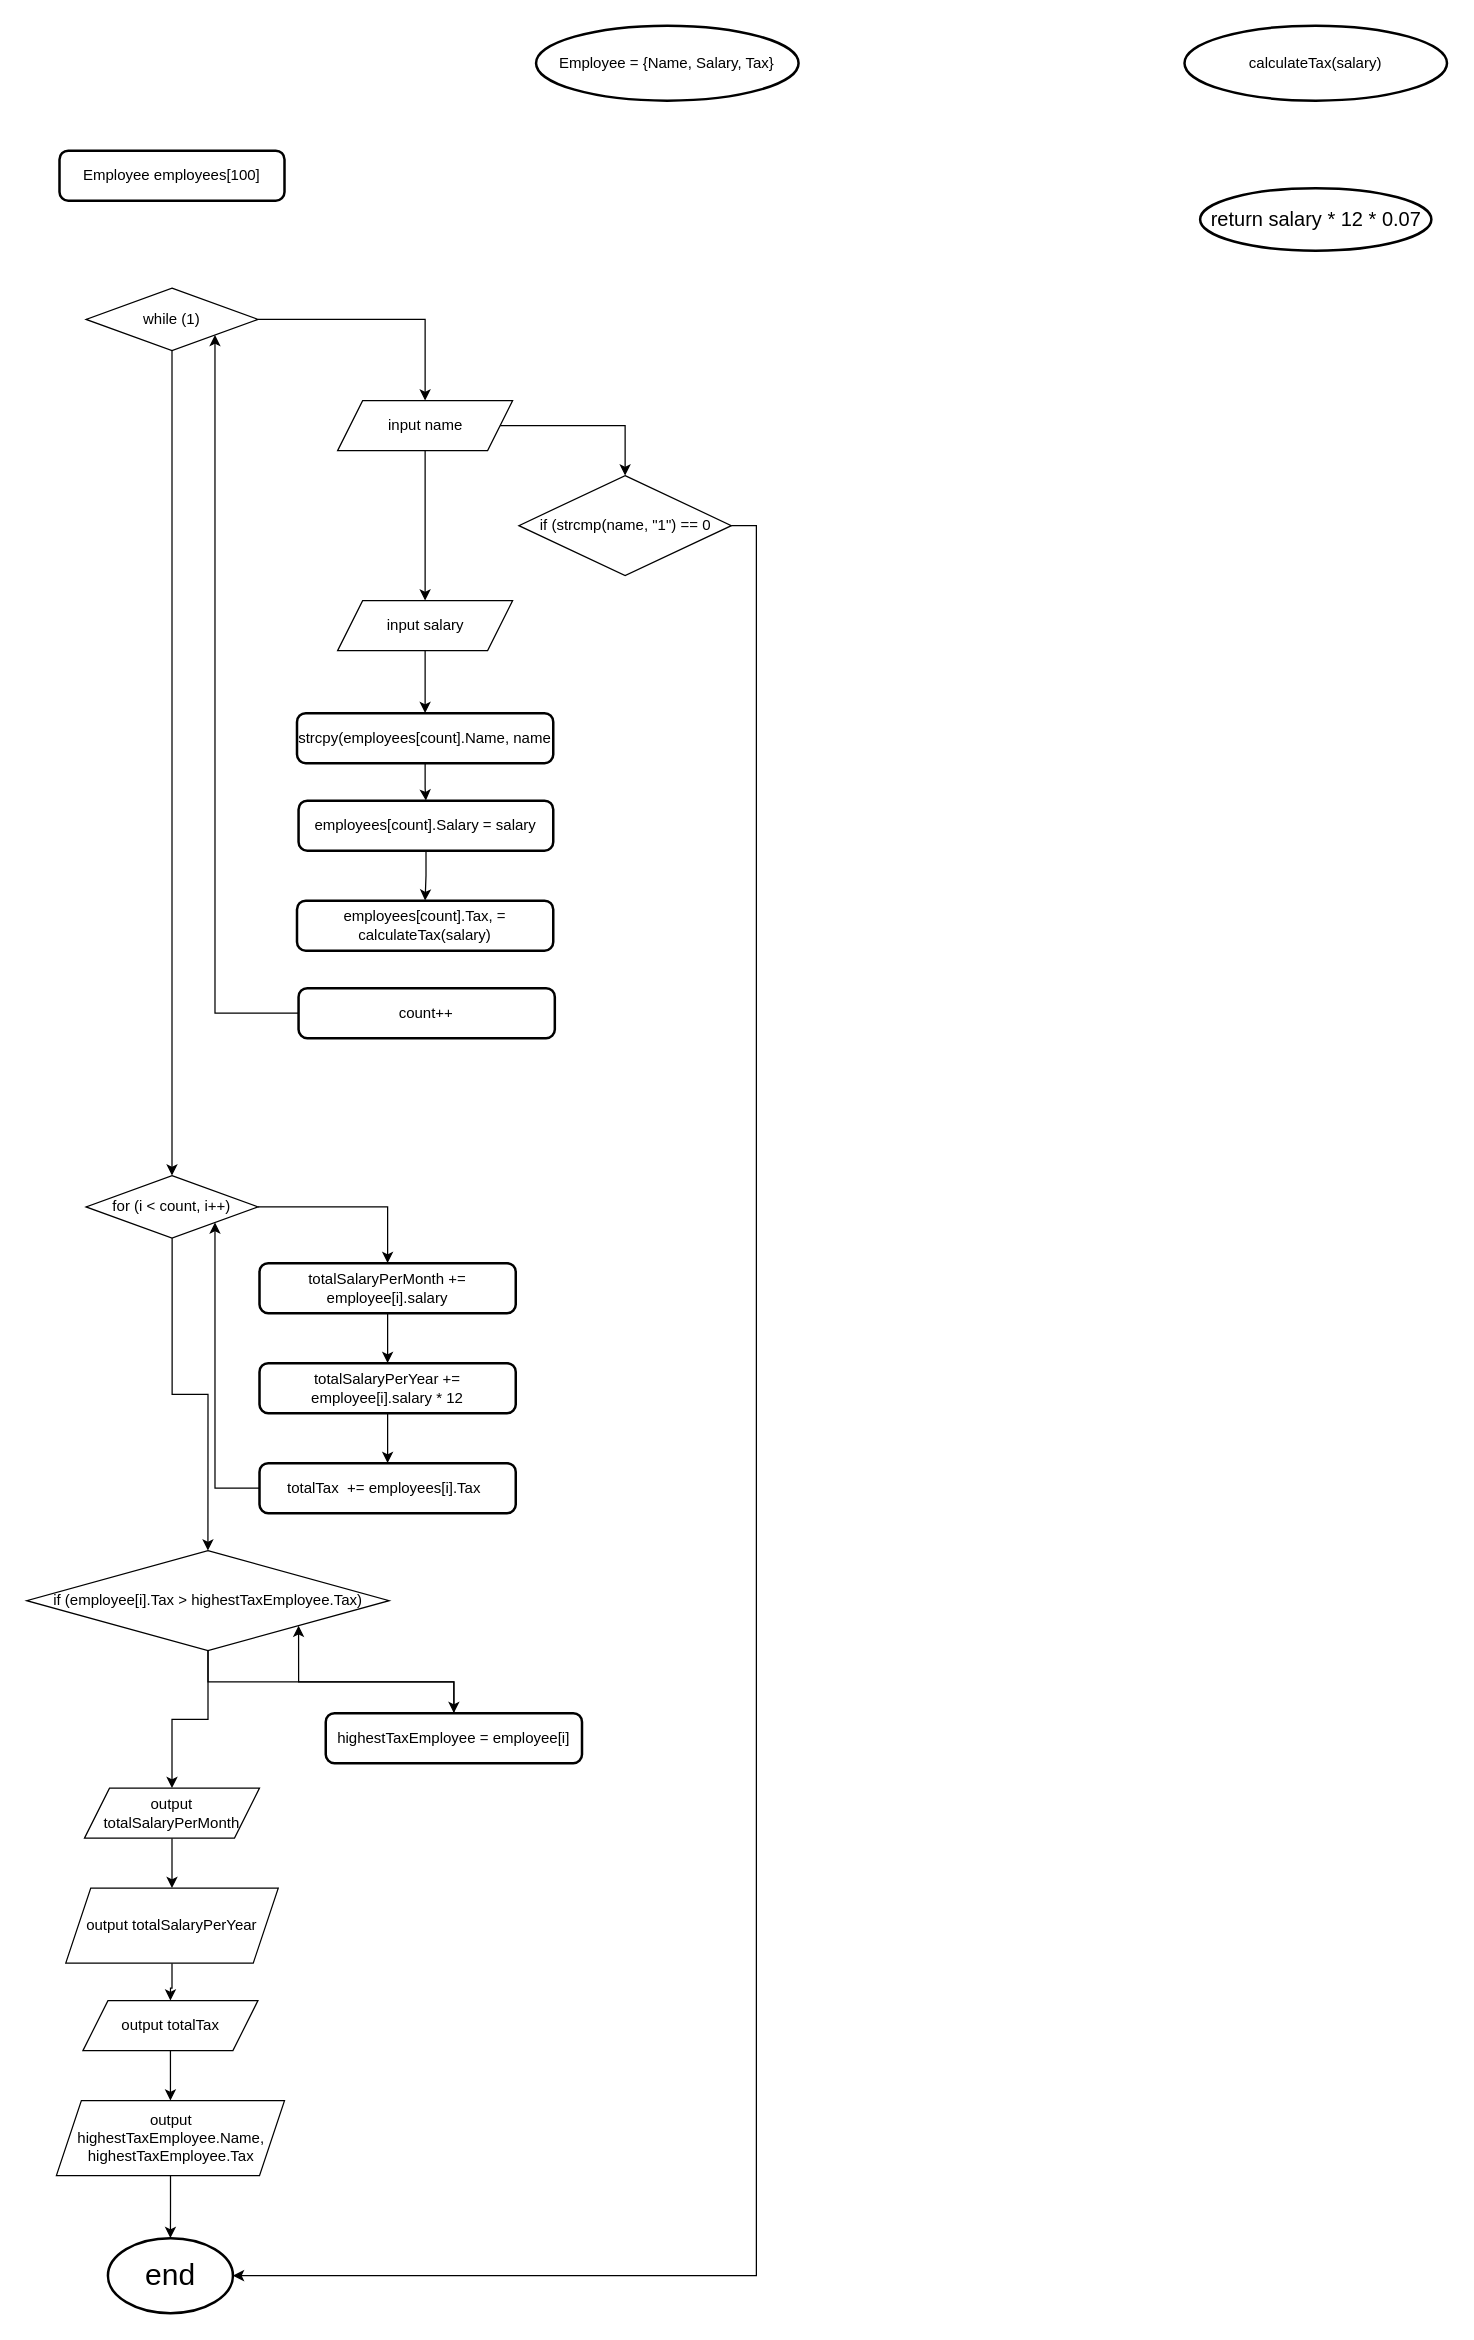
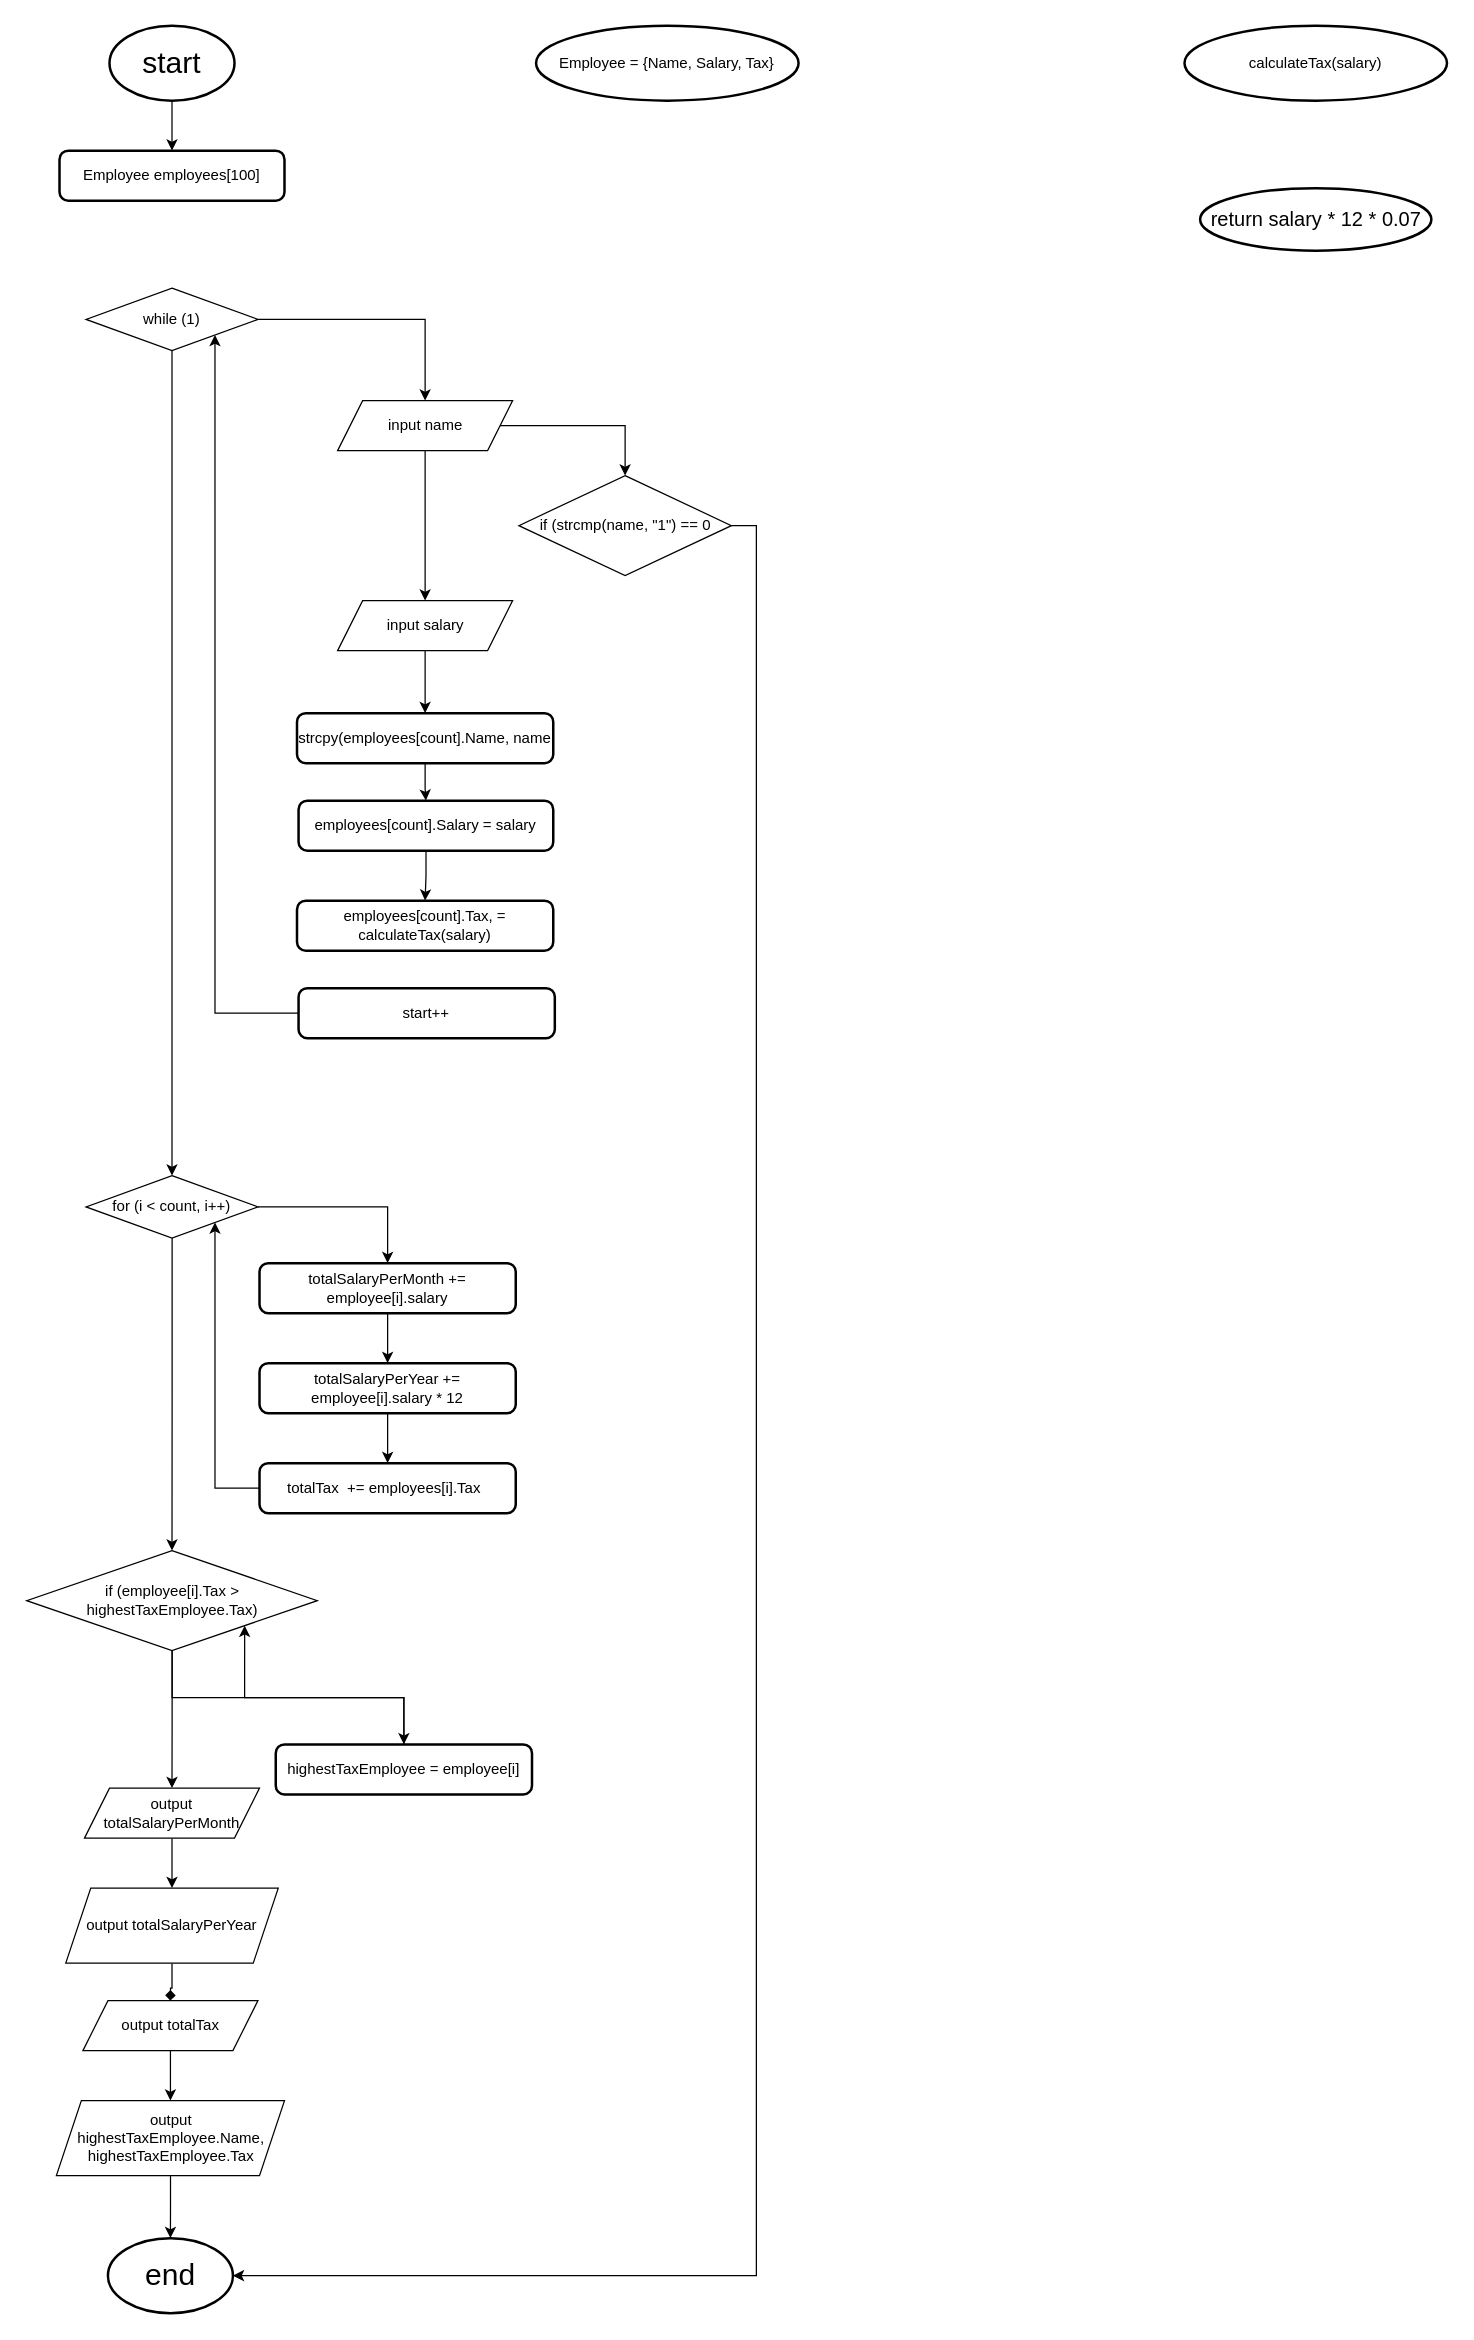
node "start": added
edge "start" -> "Employee employees[100]": added
node "count++": label "count++" -> "start++"
node "if (employee[i].Tax > highestTaxEmployee.Tax)": size 363x100 -> 291x100
node "highestTaxEmployee = employee[i]": moved (454, 1738) -> (404, 1769)
edge "output totalSalaryPerYear" -> "output totalTax": arrowhead classic -> diamond
